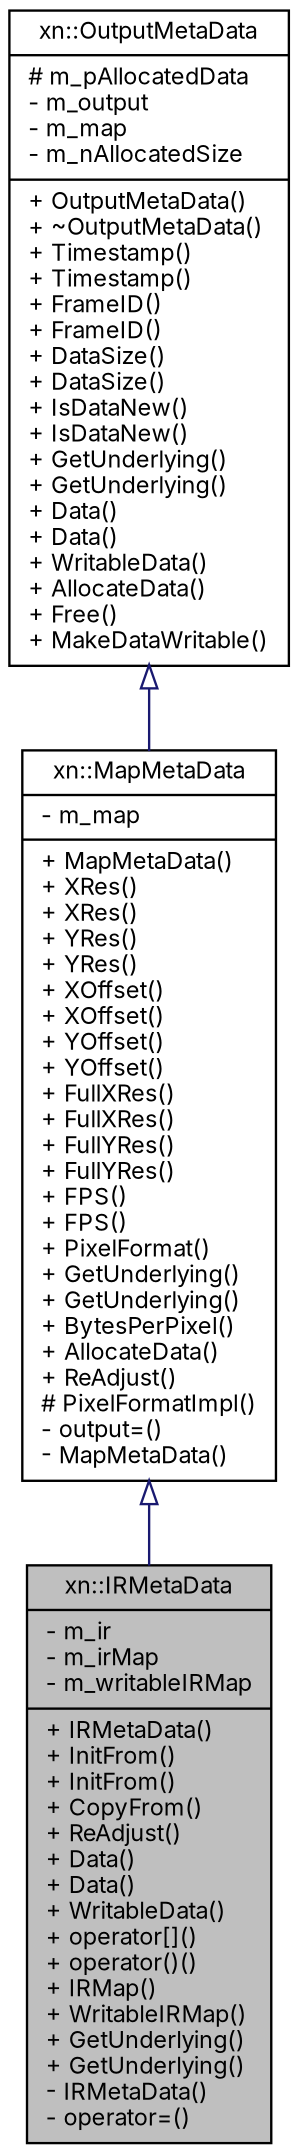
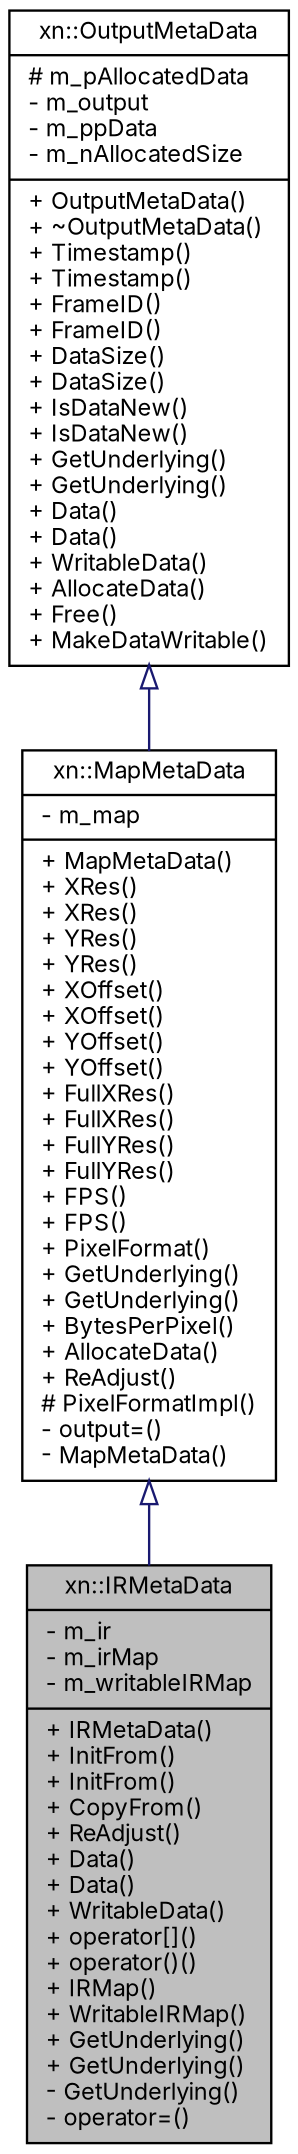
node "xn::OutputMetaData": text "- m_map" -> "- m_ppData"
node "xn::IRMetaData": text "- IRMetaData()" -> "- GetUnderlying()"
